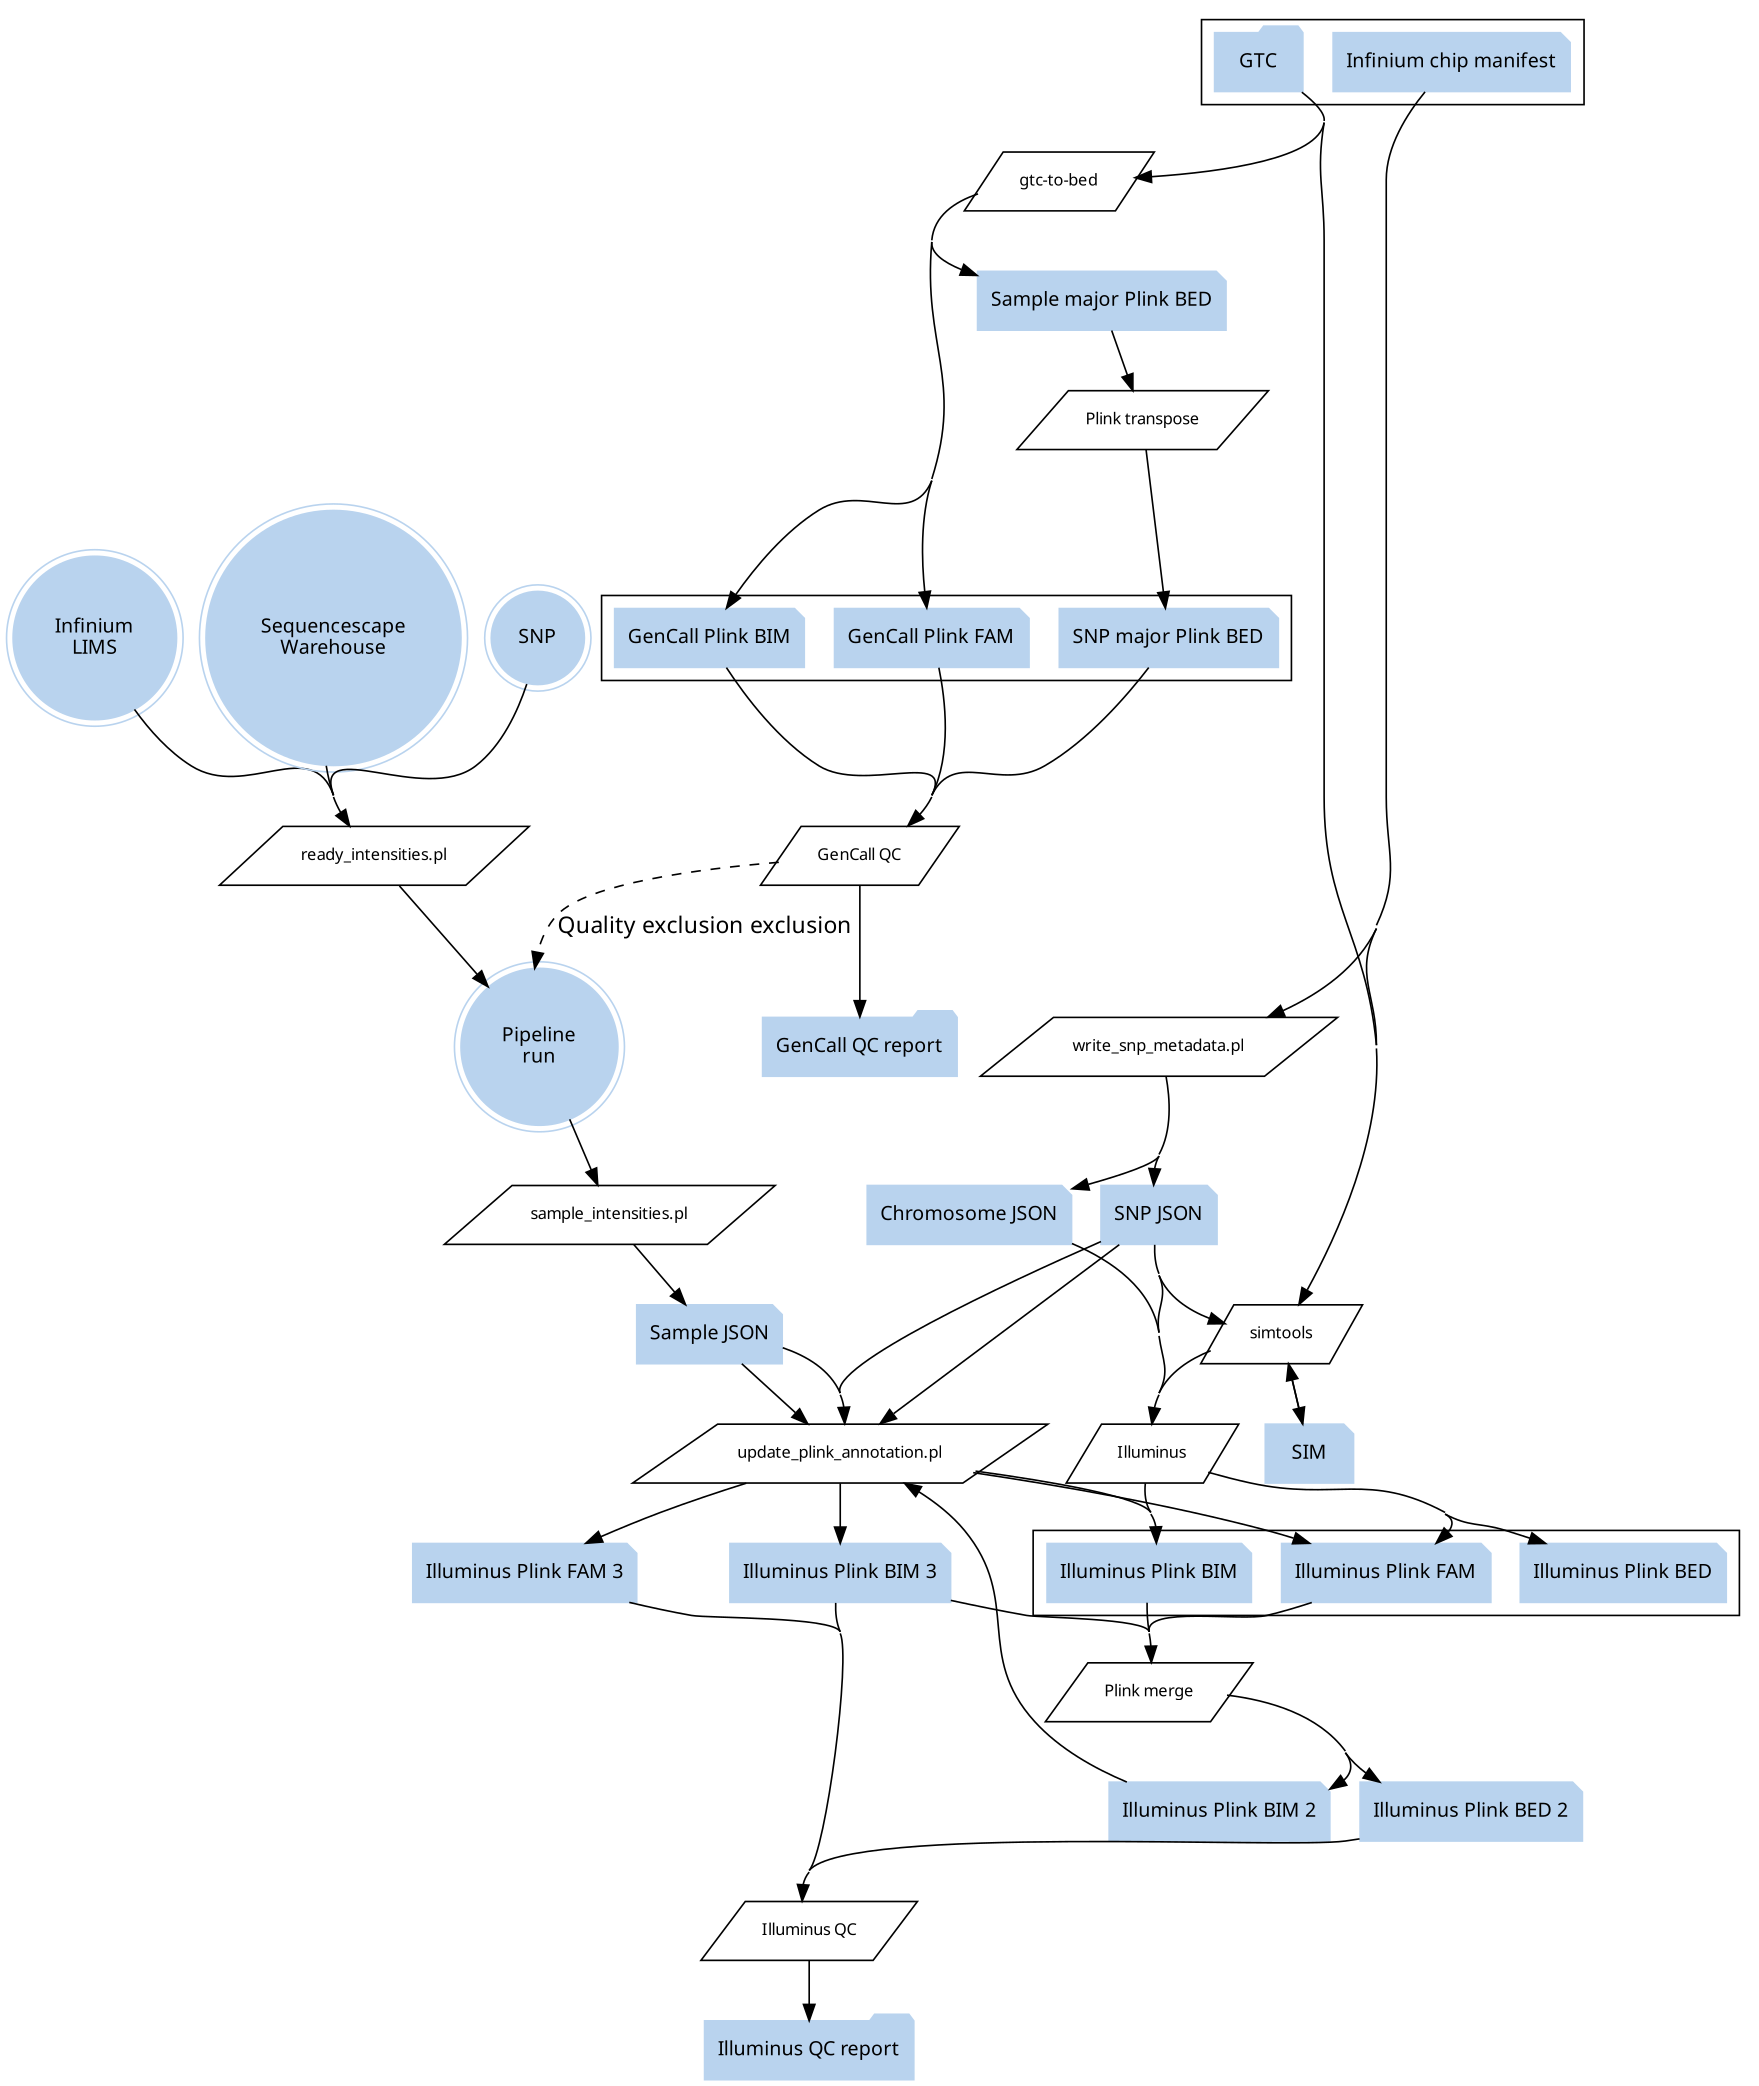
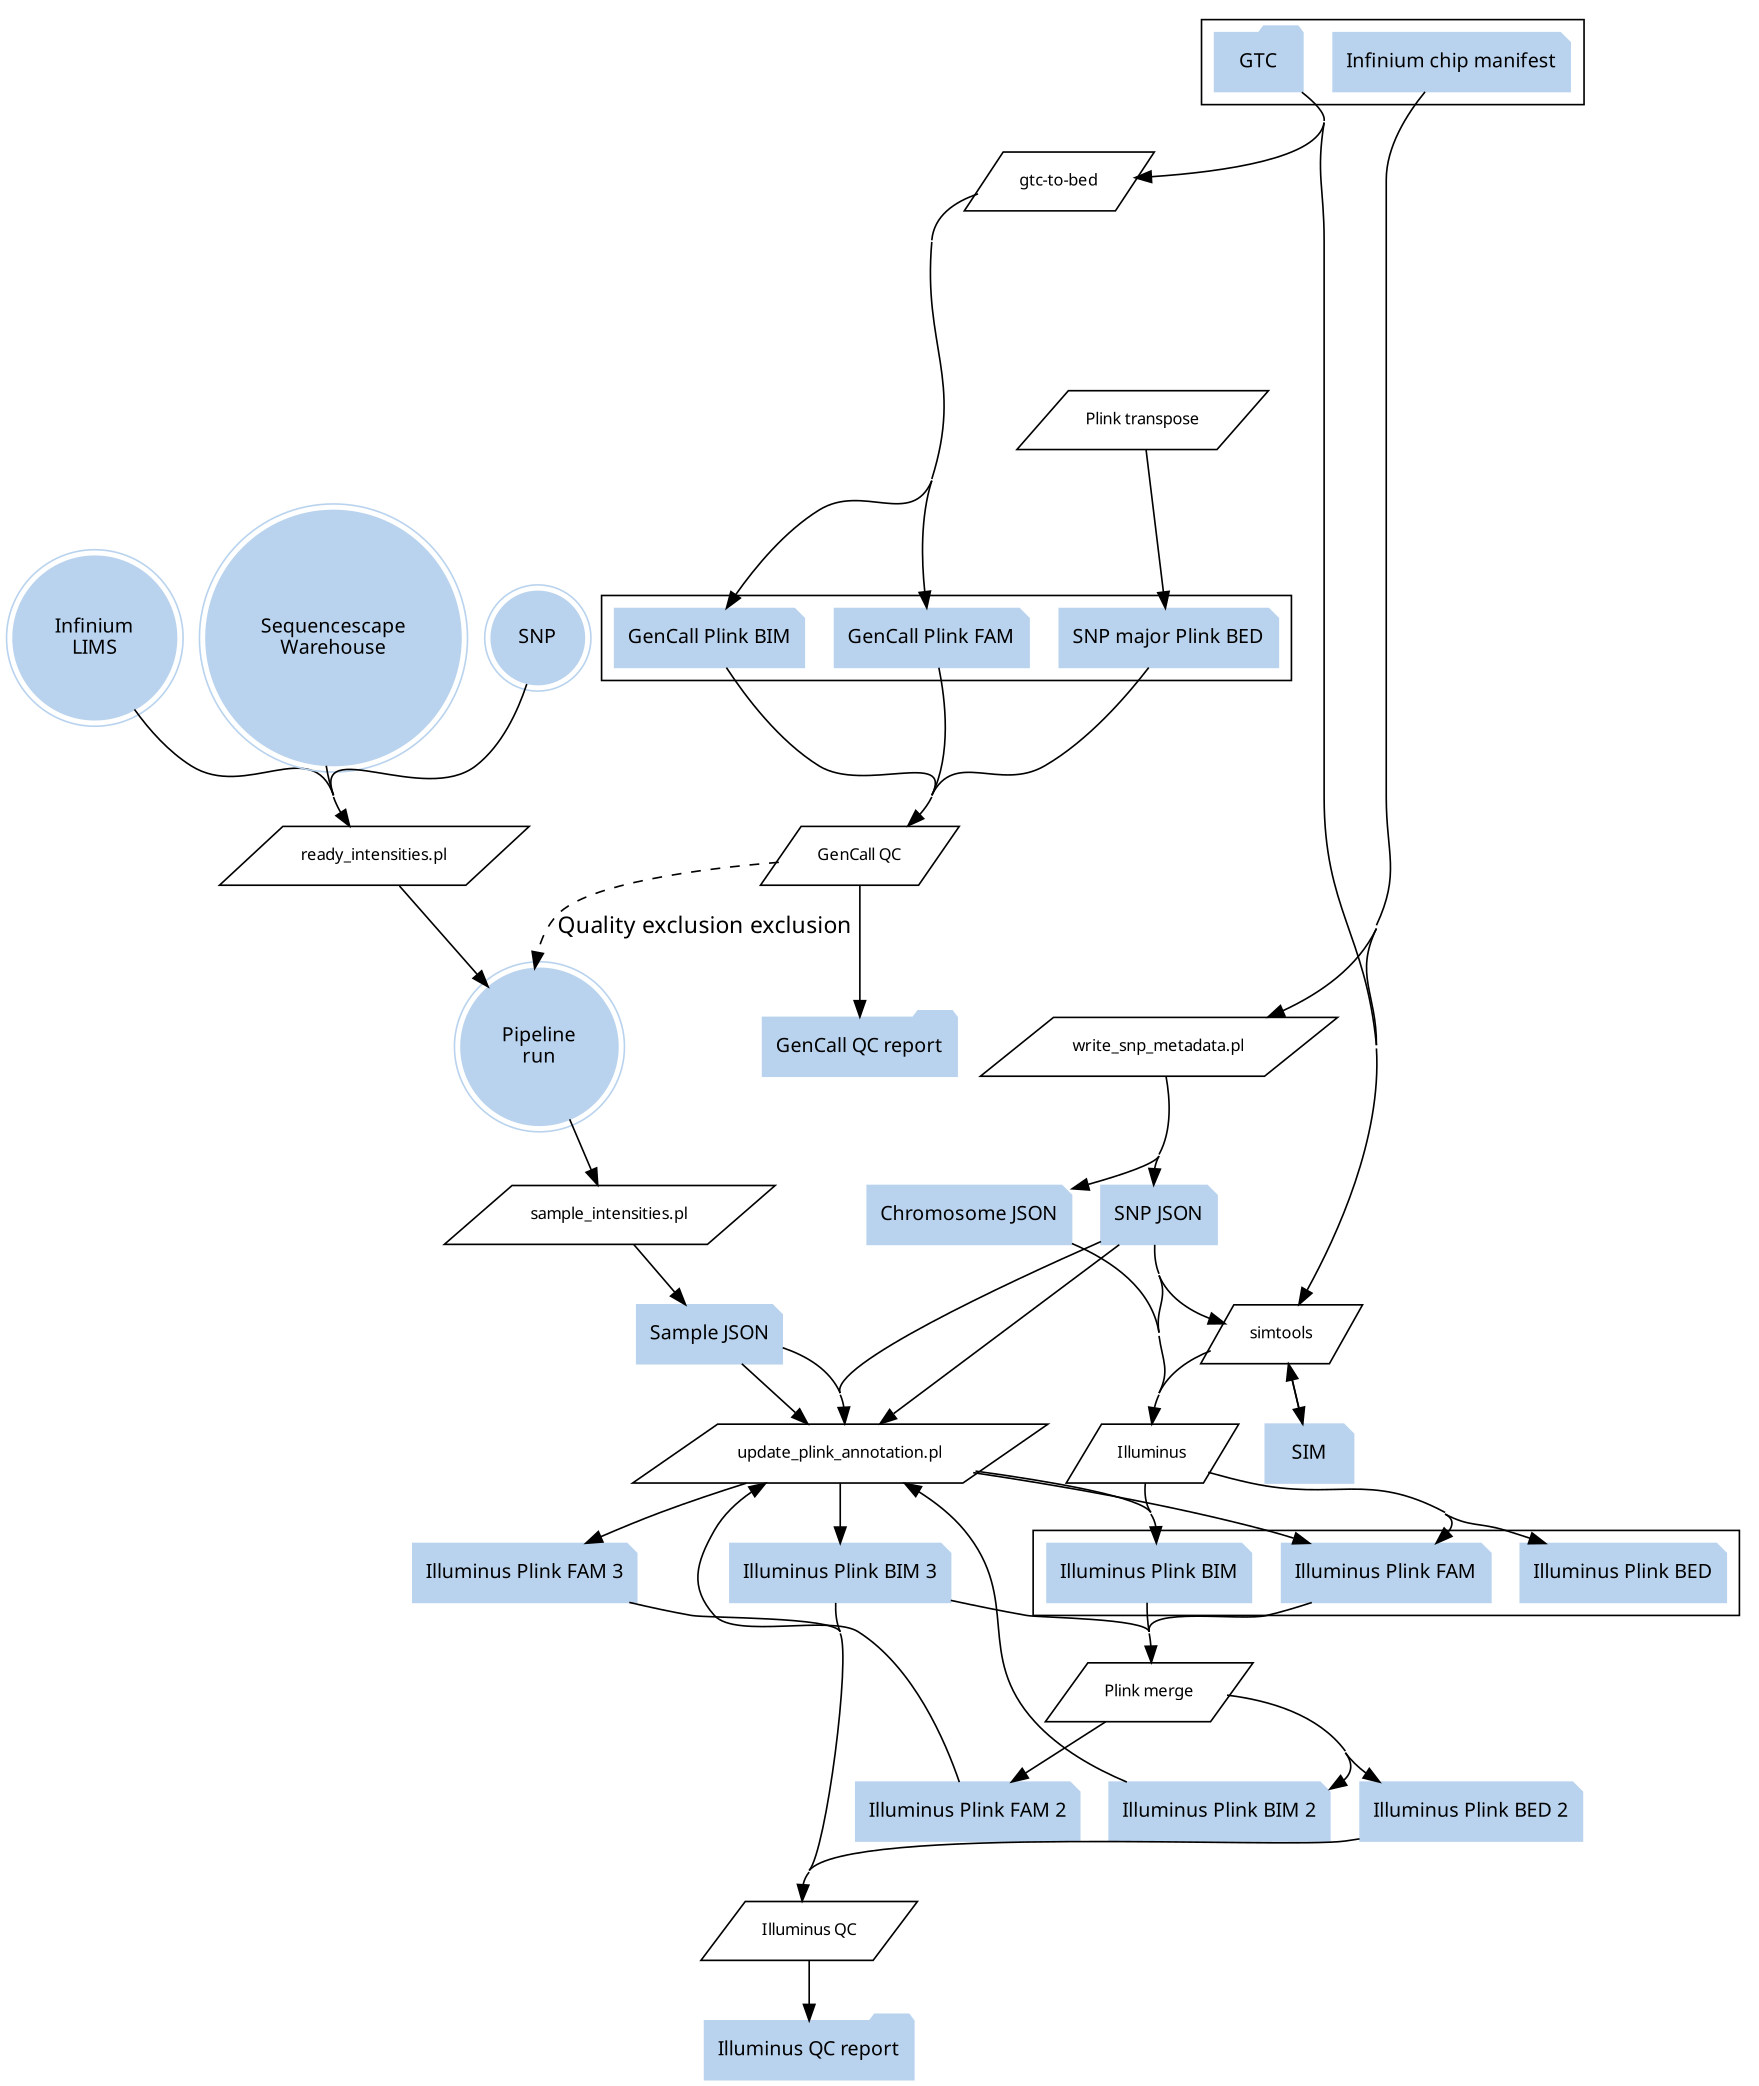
node "Sample major Plink BED": removed
node "Illuminus Plink FAM 2": added
